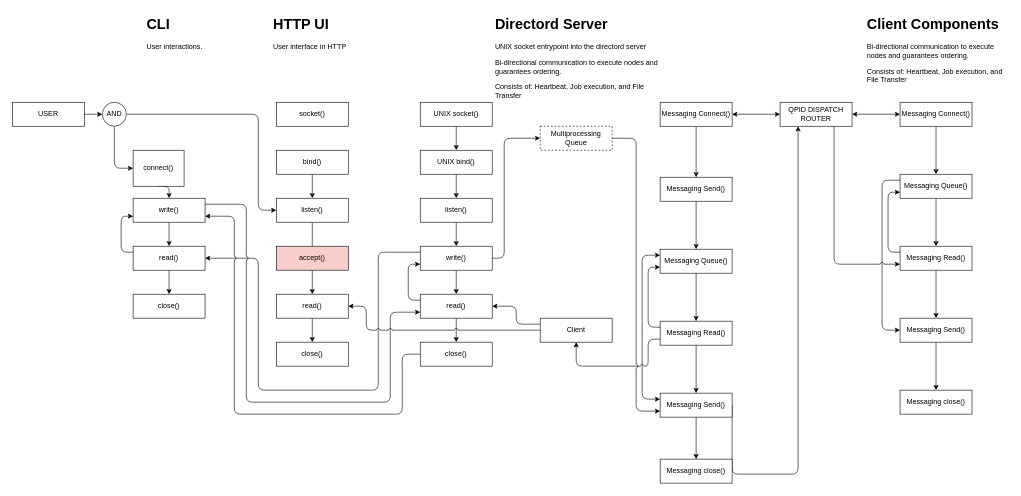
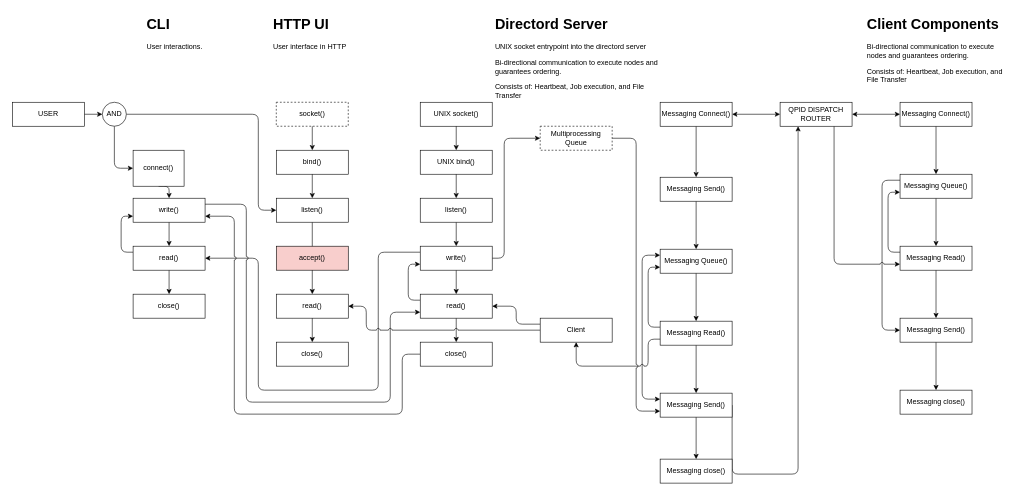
node "socket()": style solid -> dashed
edge "socket()" -> "bind()": added
